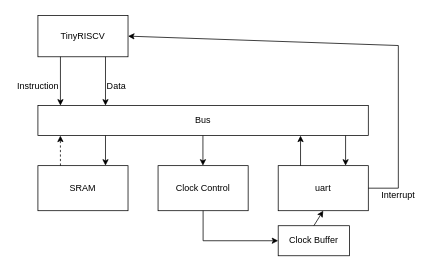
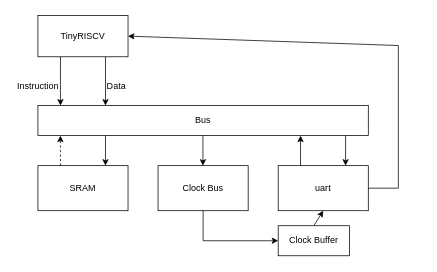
node "Clock Control": label "Clock Control" -> "Clock Bus"
node "Interrupt": removed
